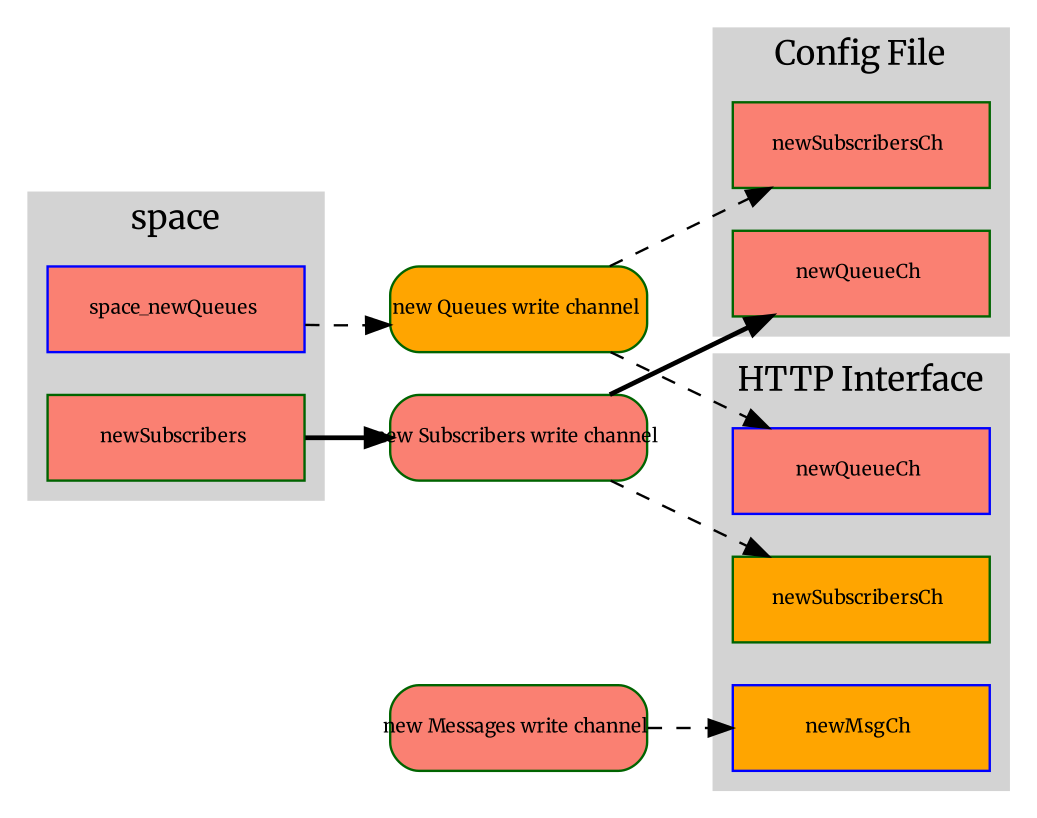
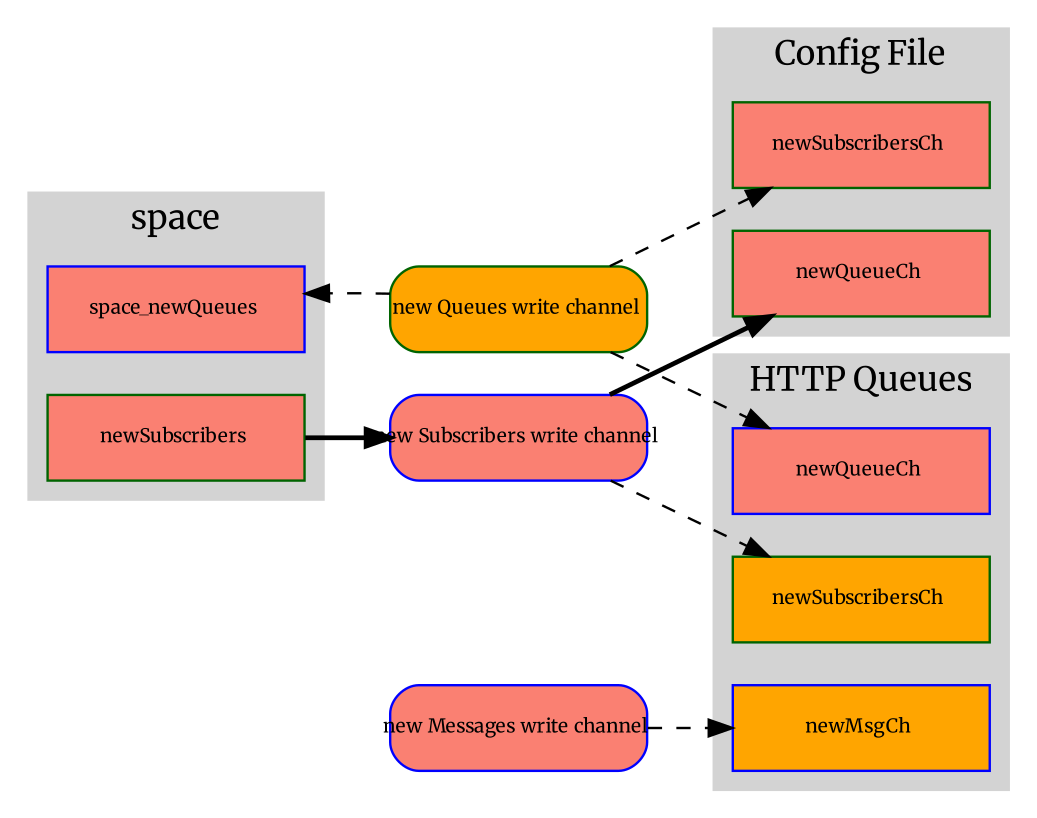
edge "space_newQueues" -> "new Queues write channel": reversed
cluster "HTTP Interface": label "HTTP Interface" -> "HTTP Queues"
node "new Subscribers write channel": color darkgreen -> blue
node "new Messages write channel": color darkgreen -> blue
